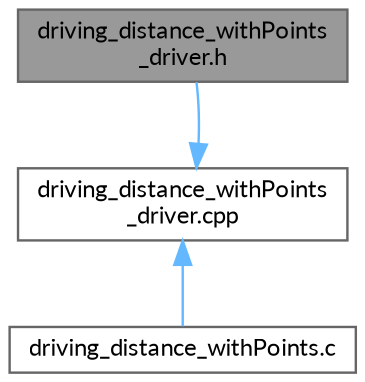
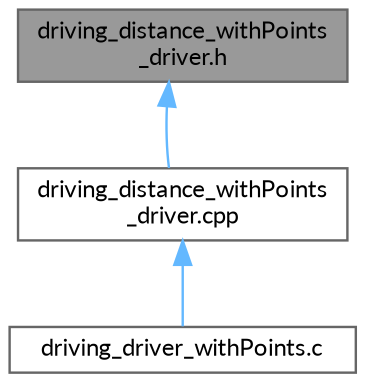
edge "driving_distance_withPoints _driver.h" -> "driving_distance_withPoints _driver.cpp": reversed
node "driving_distance_withPoints.c": label "driving_distance_withPoints.c" -> "driving_driver_withPoints.c"
